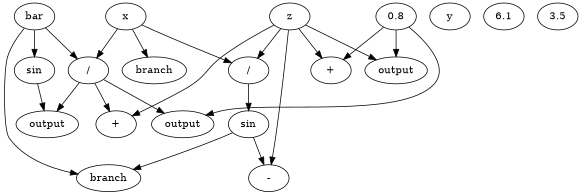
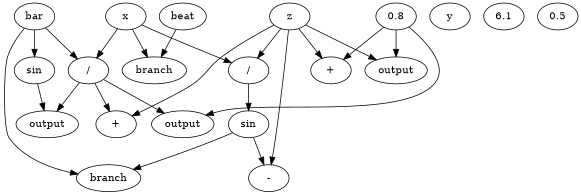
node "beat": added
node "3.5": label "3.5" -> "0.5"
